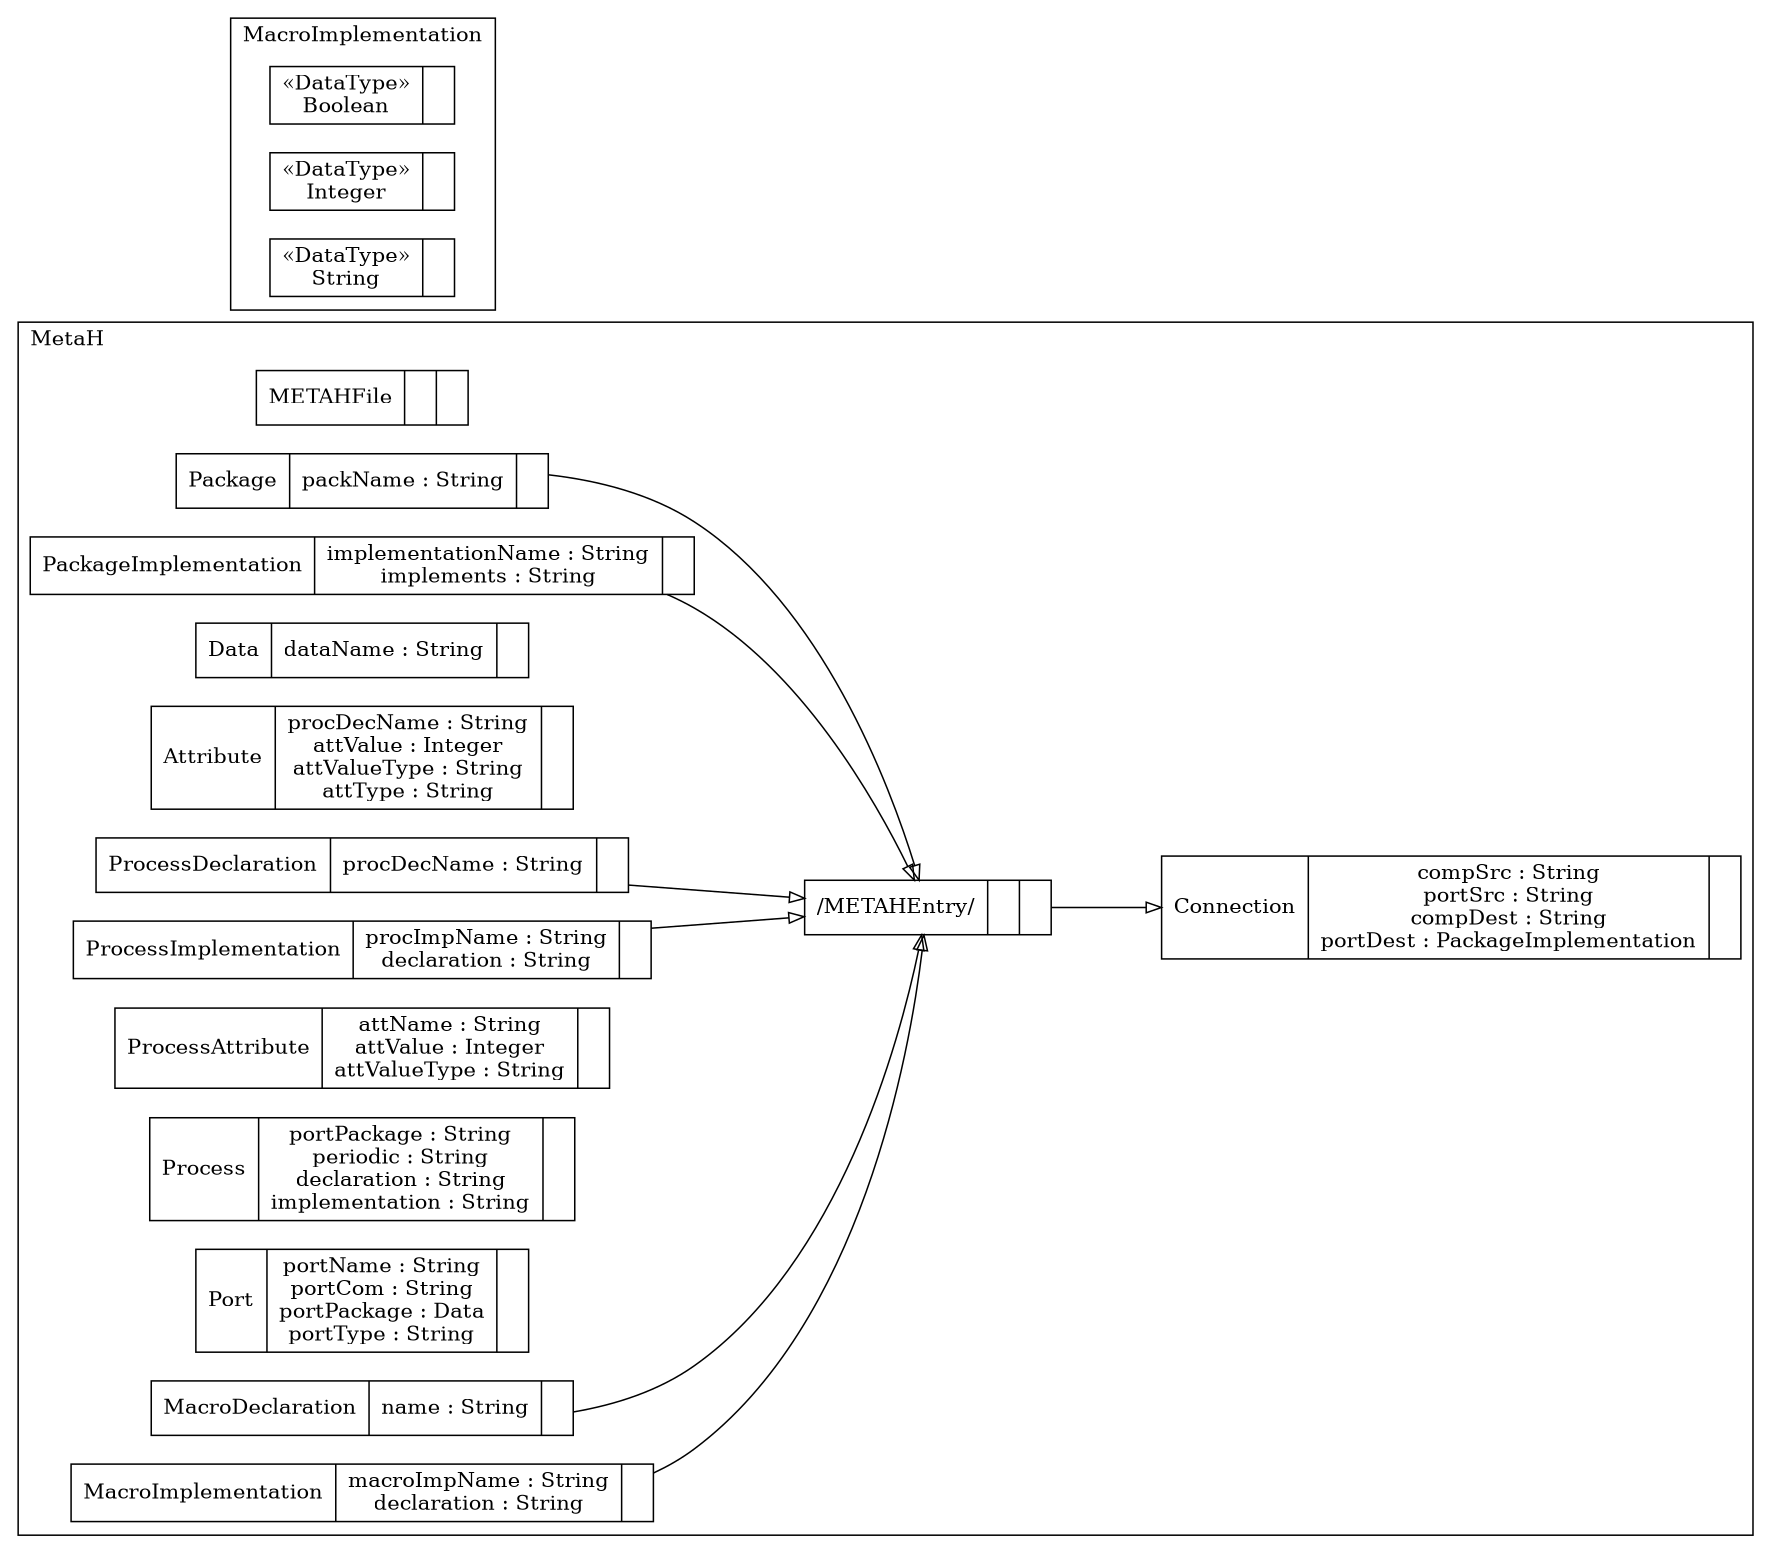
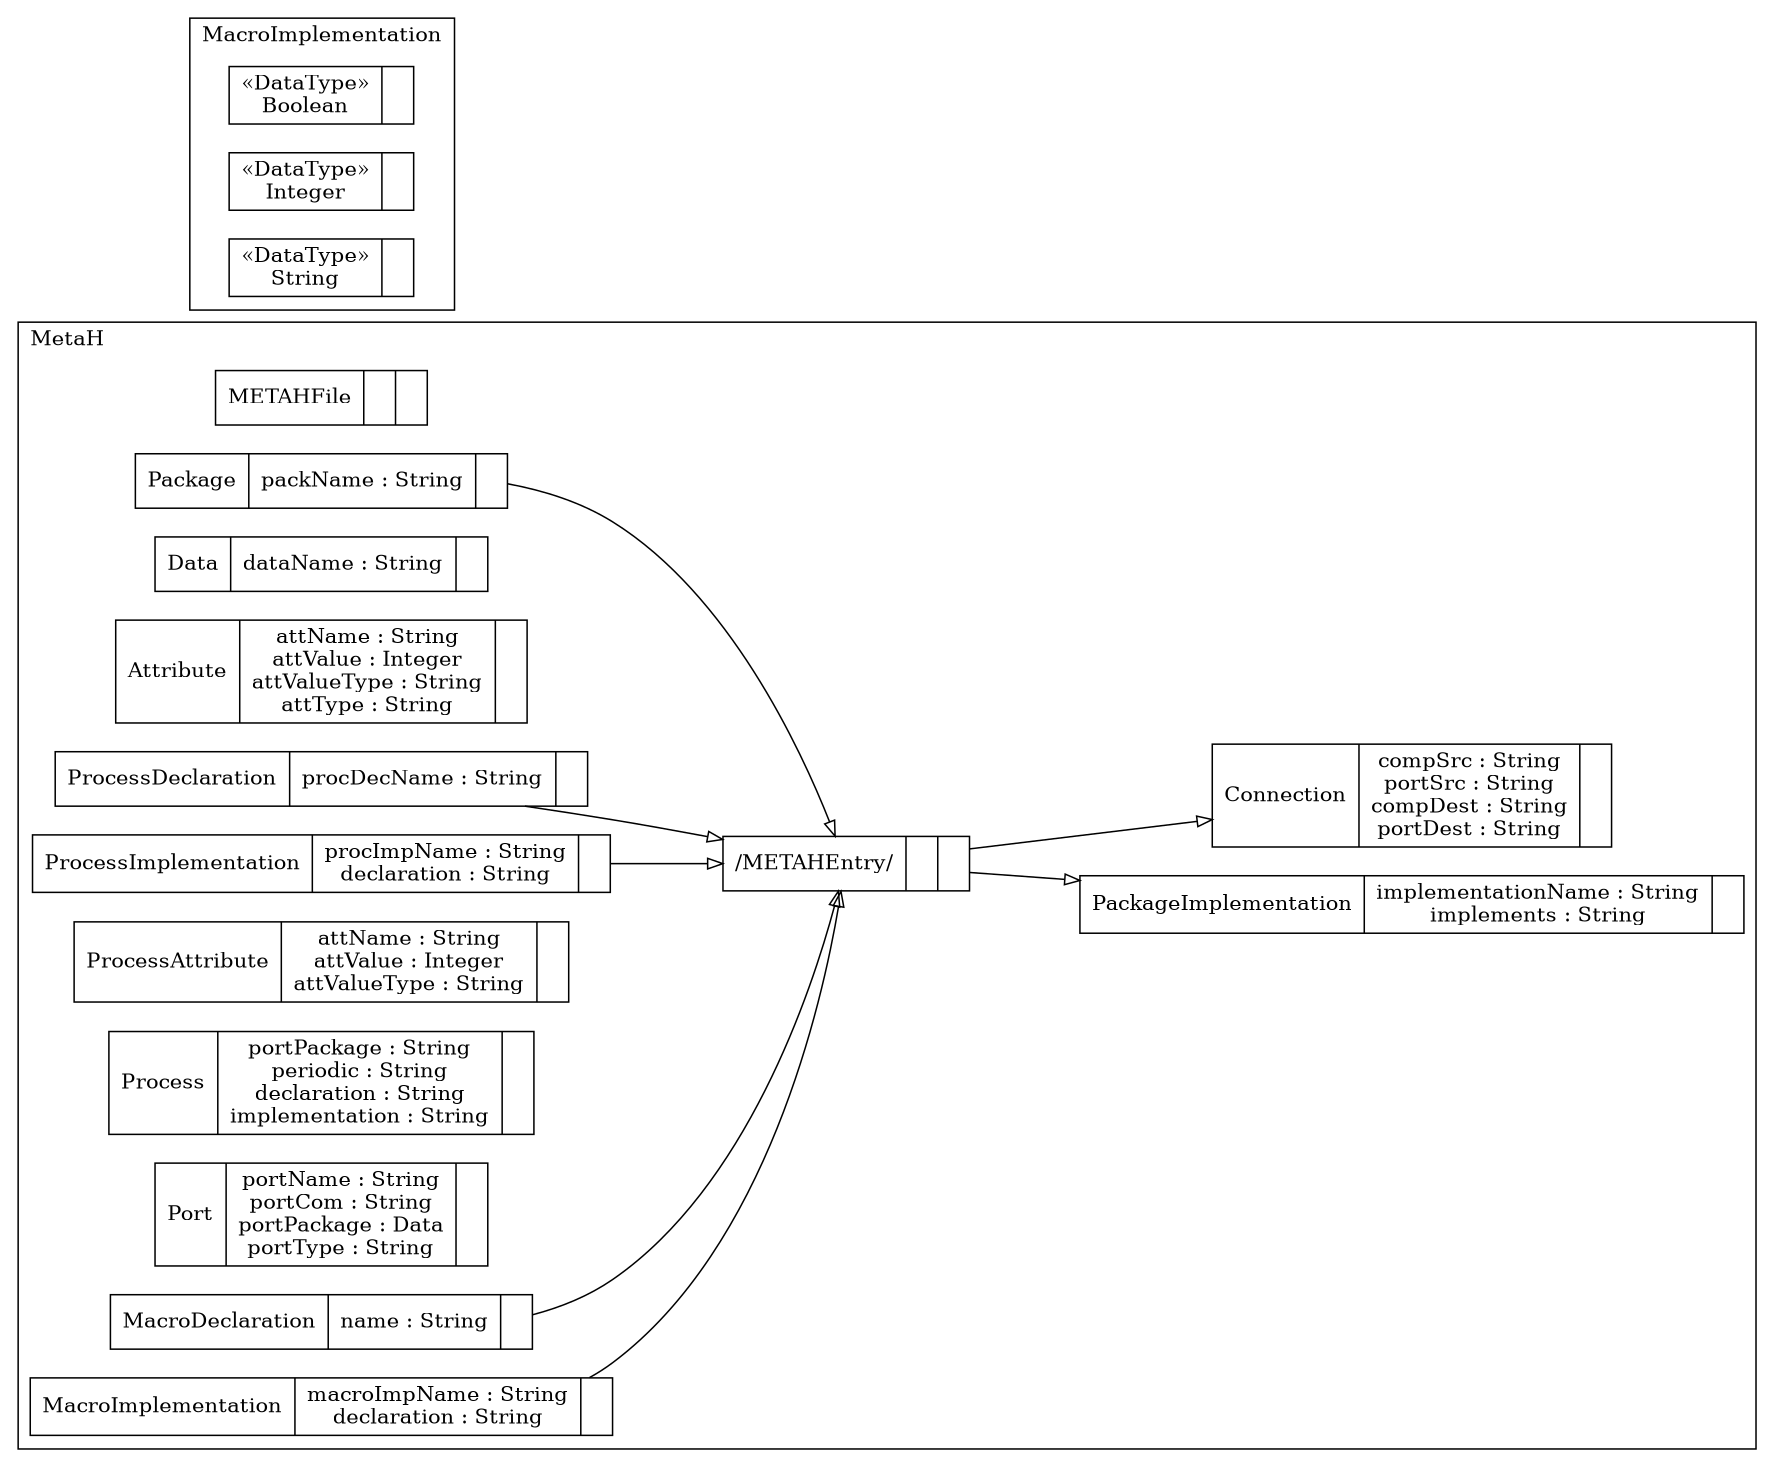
edge "PackageImplementation" -> "/METAHEntry/": reversed
node "Attribute": text "procDecName : String" -> "attName : String"
node "Connection": text "portDest : PackageImplementation" -> "portDest : String"
